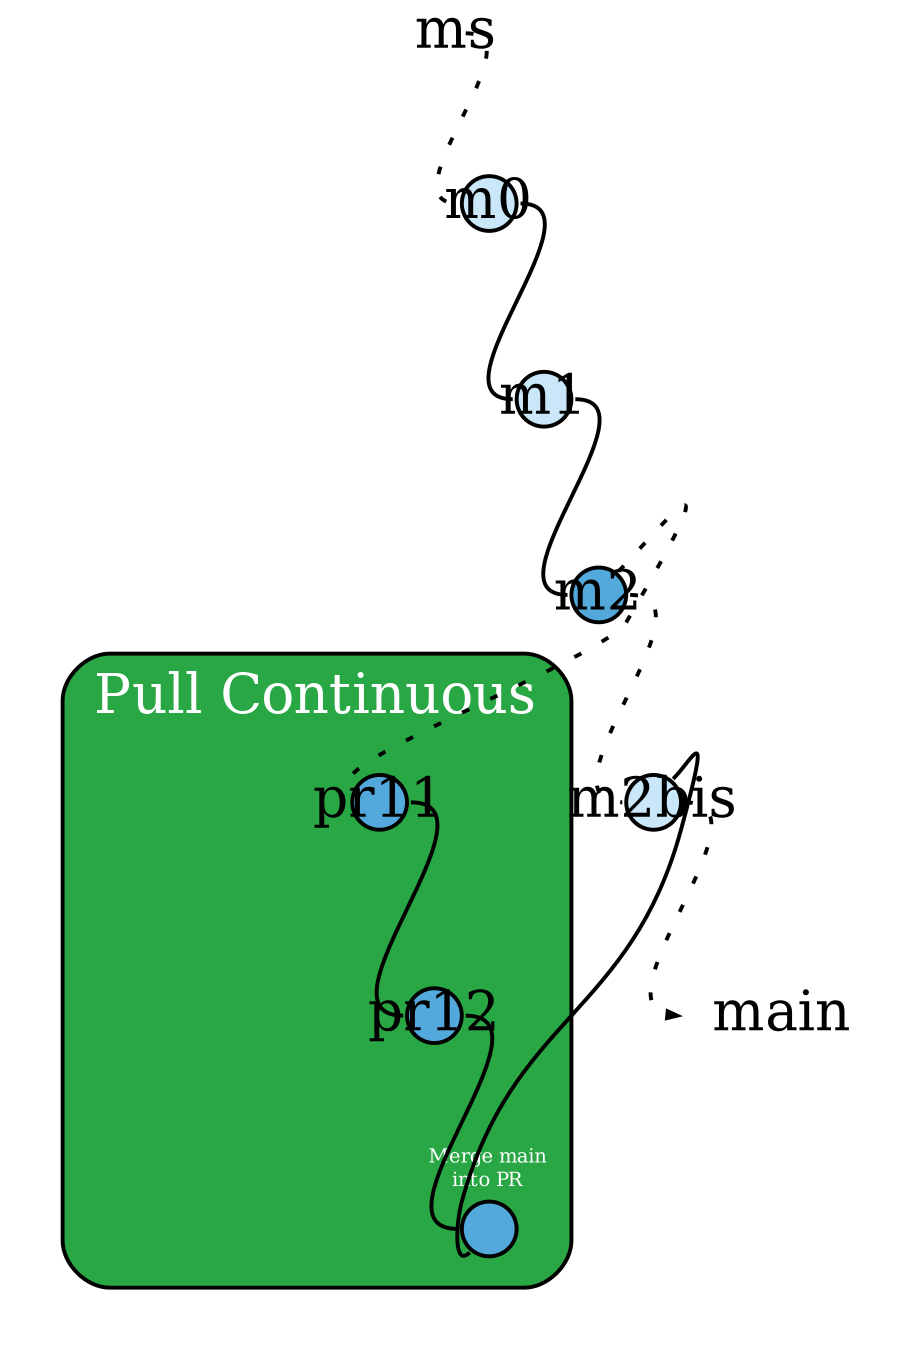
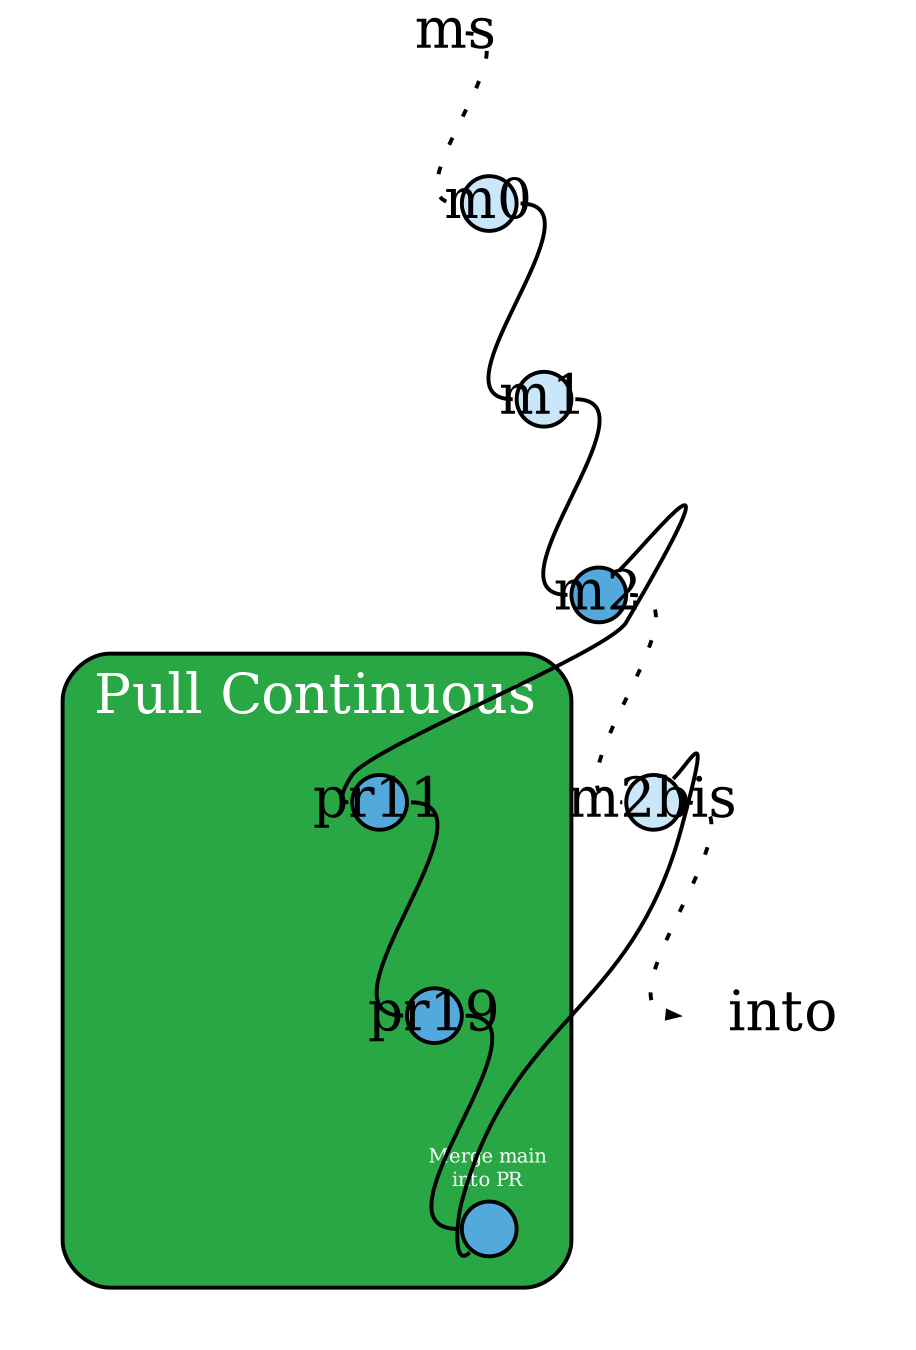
edge "m2" -- "pr11": style dotted -> solid
node "pr12": label "pr12" -> "pr19"
node "main": label "main" -> "into"
